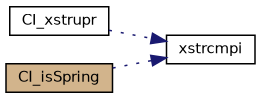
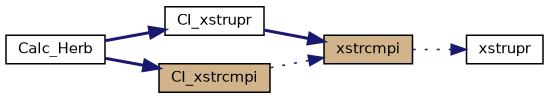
edge "CI_xstrupr" -> "xstrcmpi": style dotted -> bold
node "Calc_Herb": added
node "xstrcmpi": fillcolor white -> tan
node "xstrupr": added
node "CI_isSpring": label "CI_isSpring" -> "CI_xstrcmpi"
